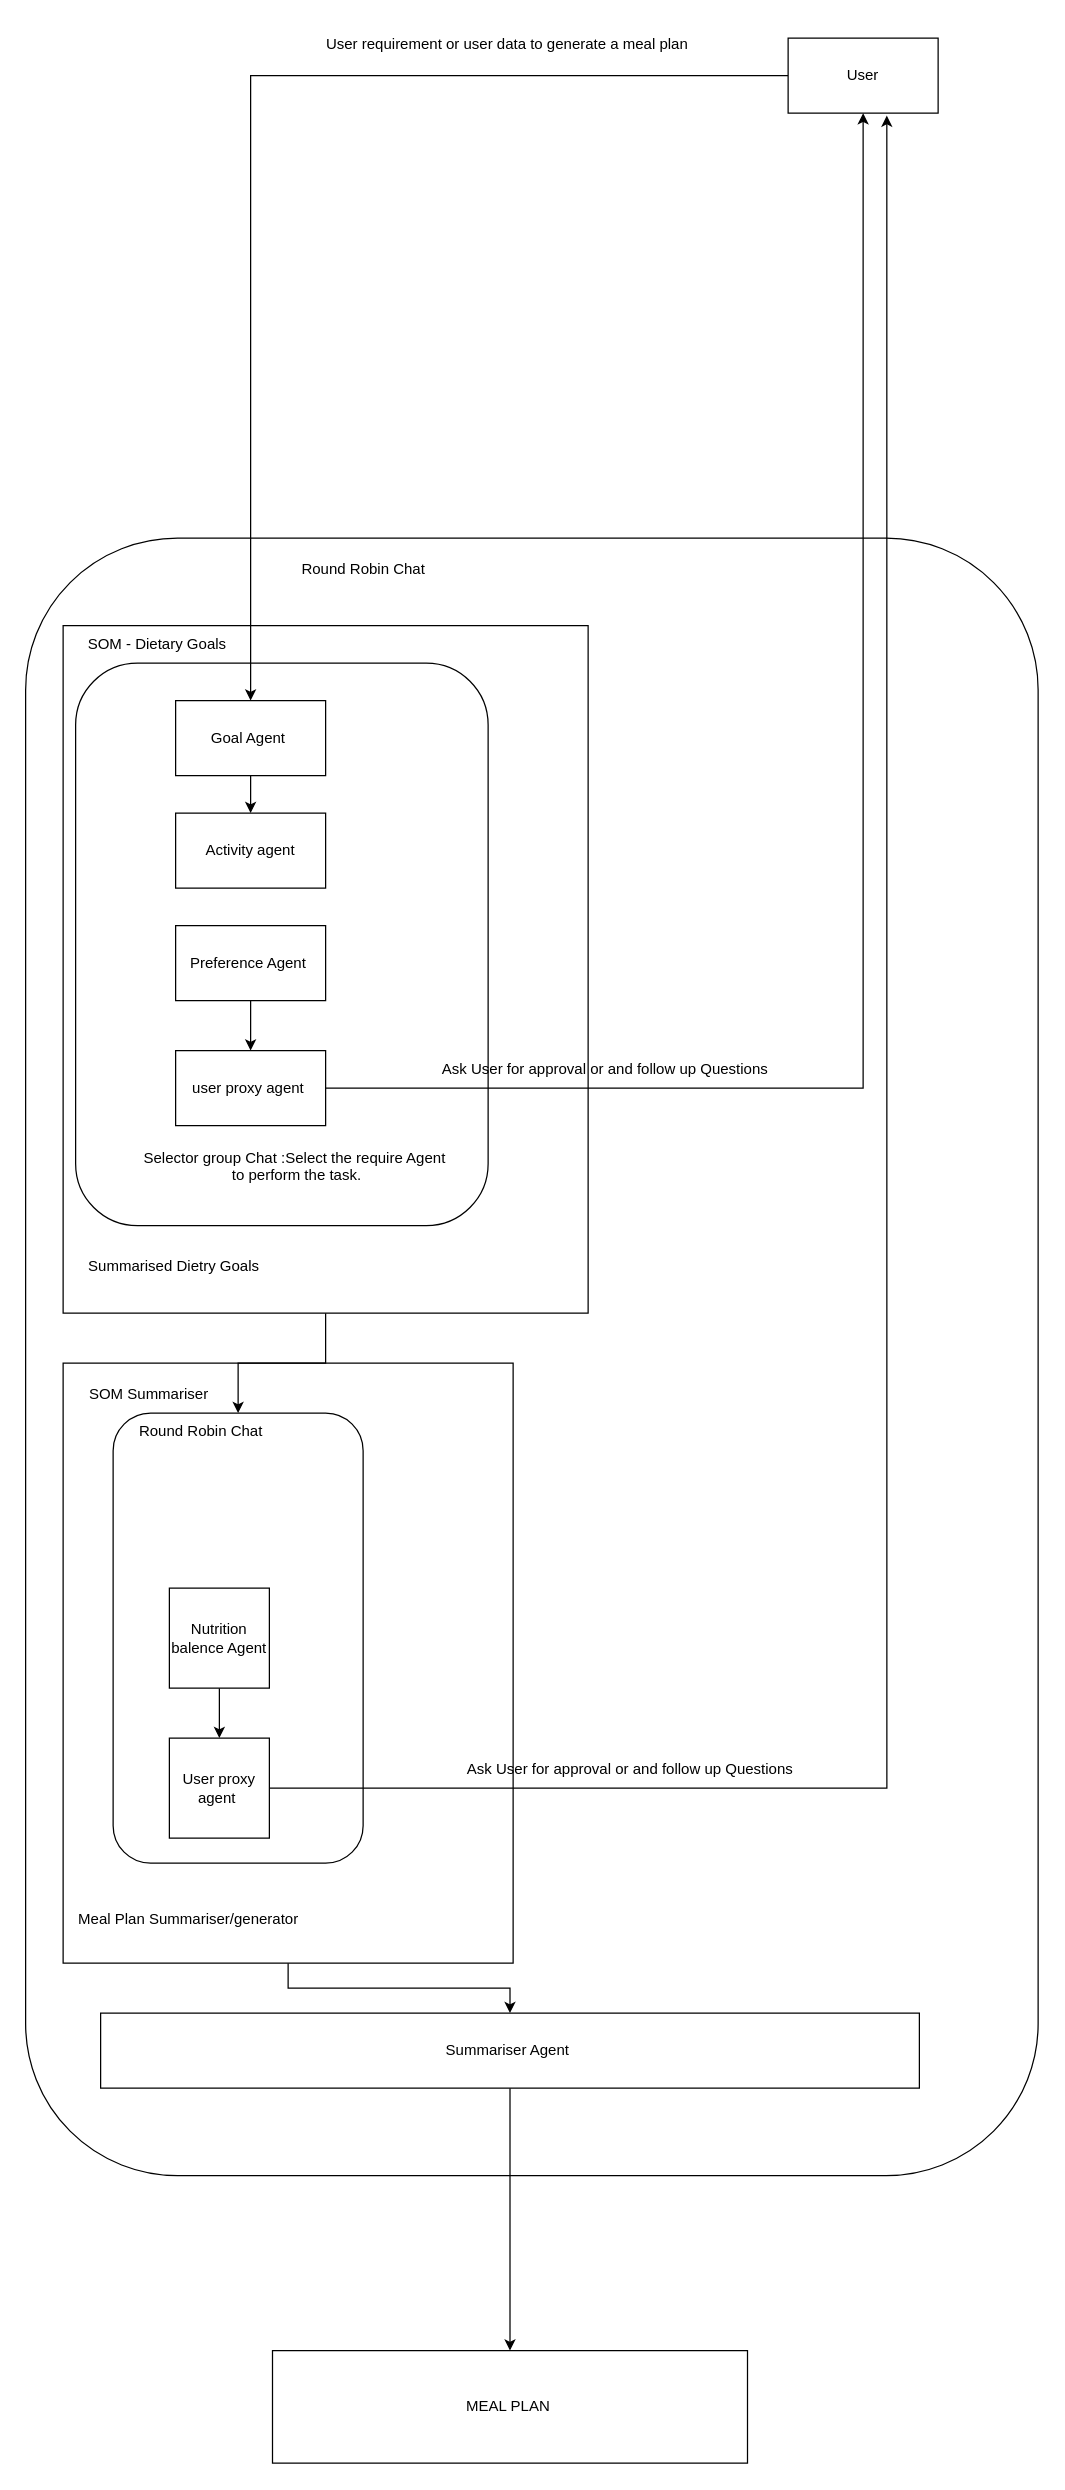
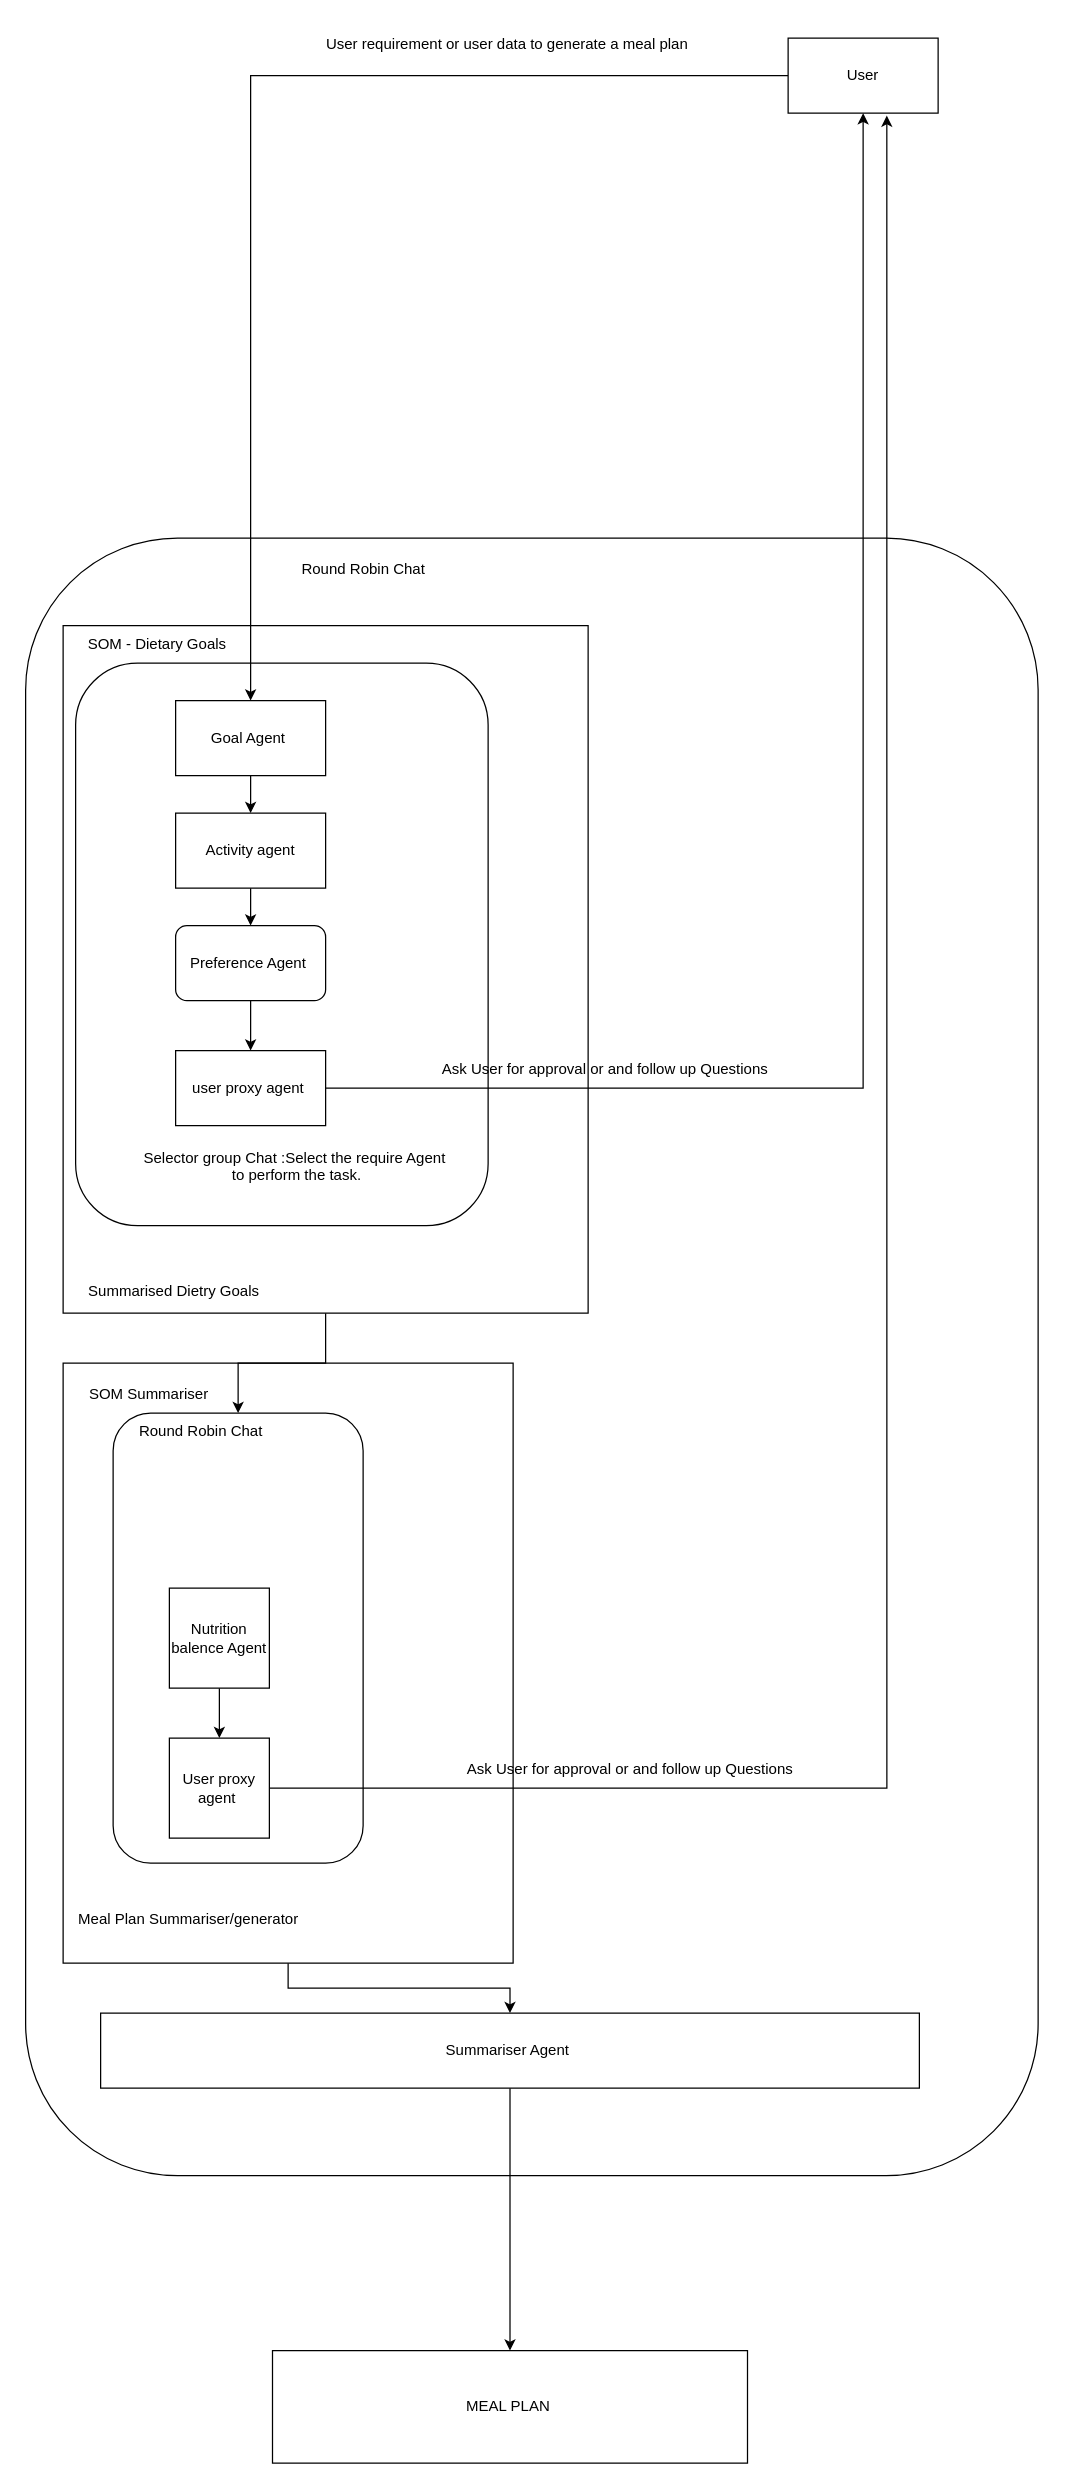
edge "Activity agent" -> "Preference Agent": added
node "Preference Agent": shape rectangle -> rounded rectangle
node "Summarised Dietry Goals": moved (176, 1267) -> (176, 1292)
